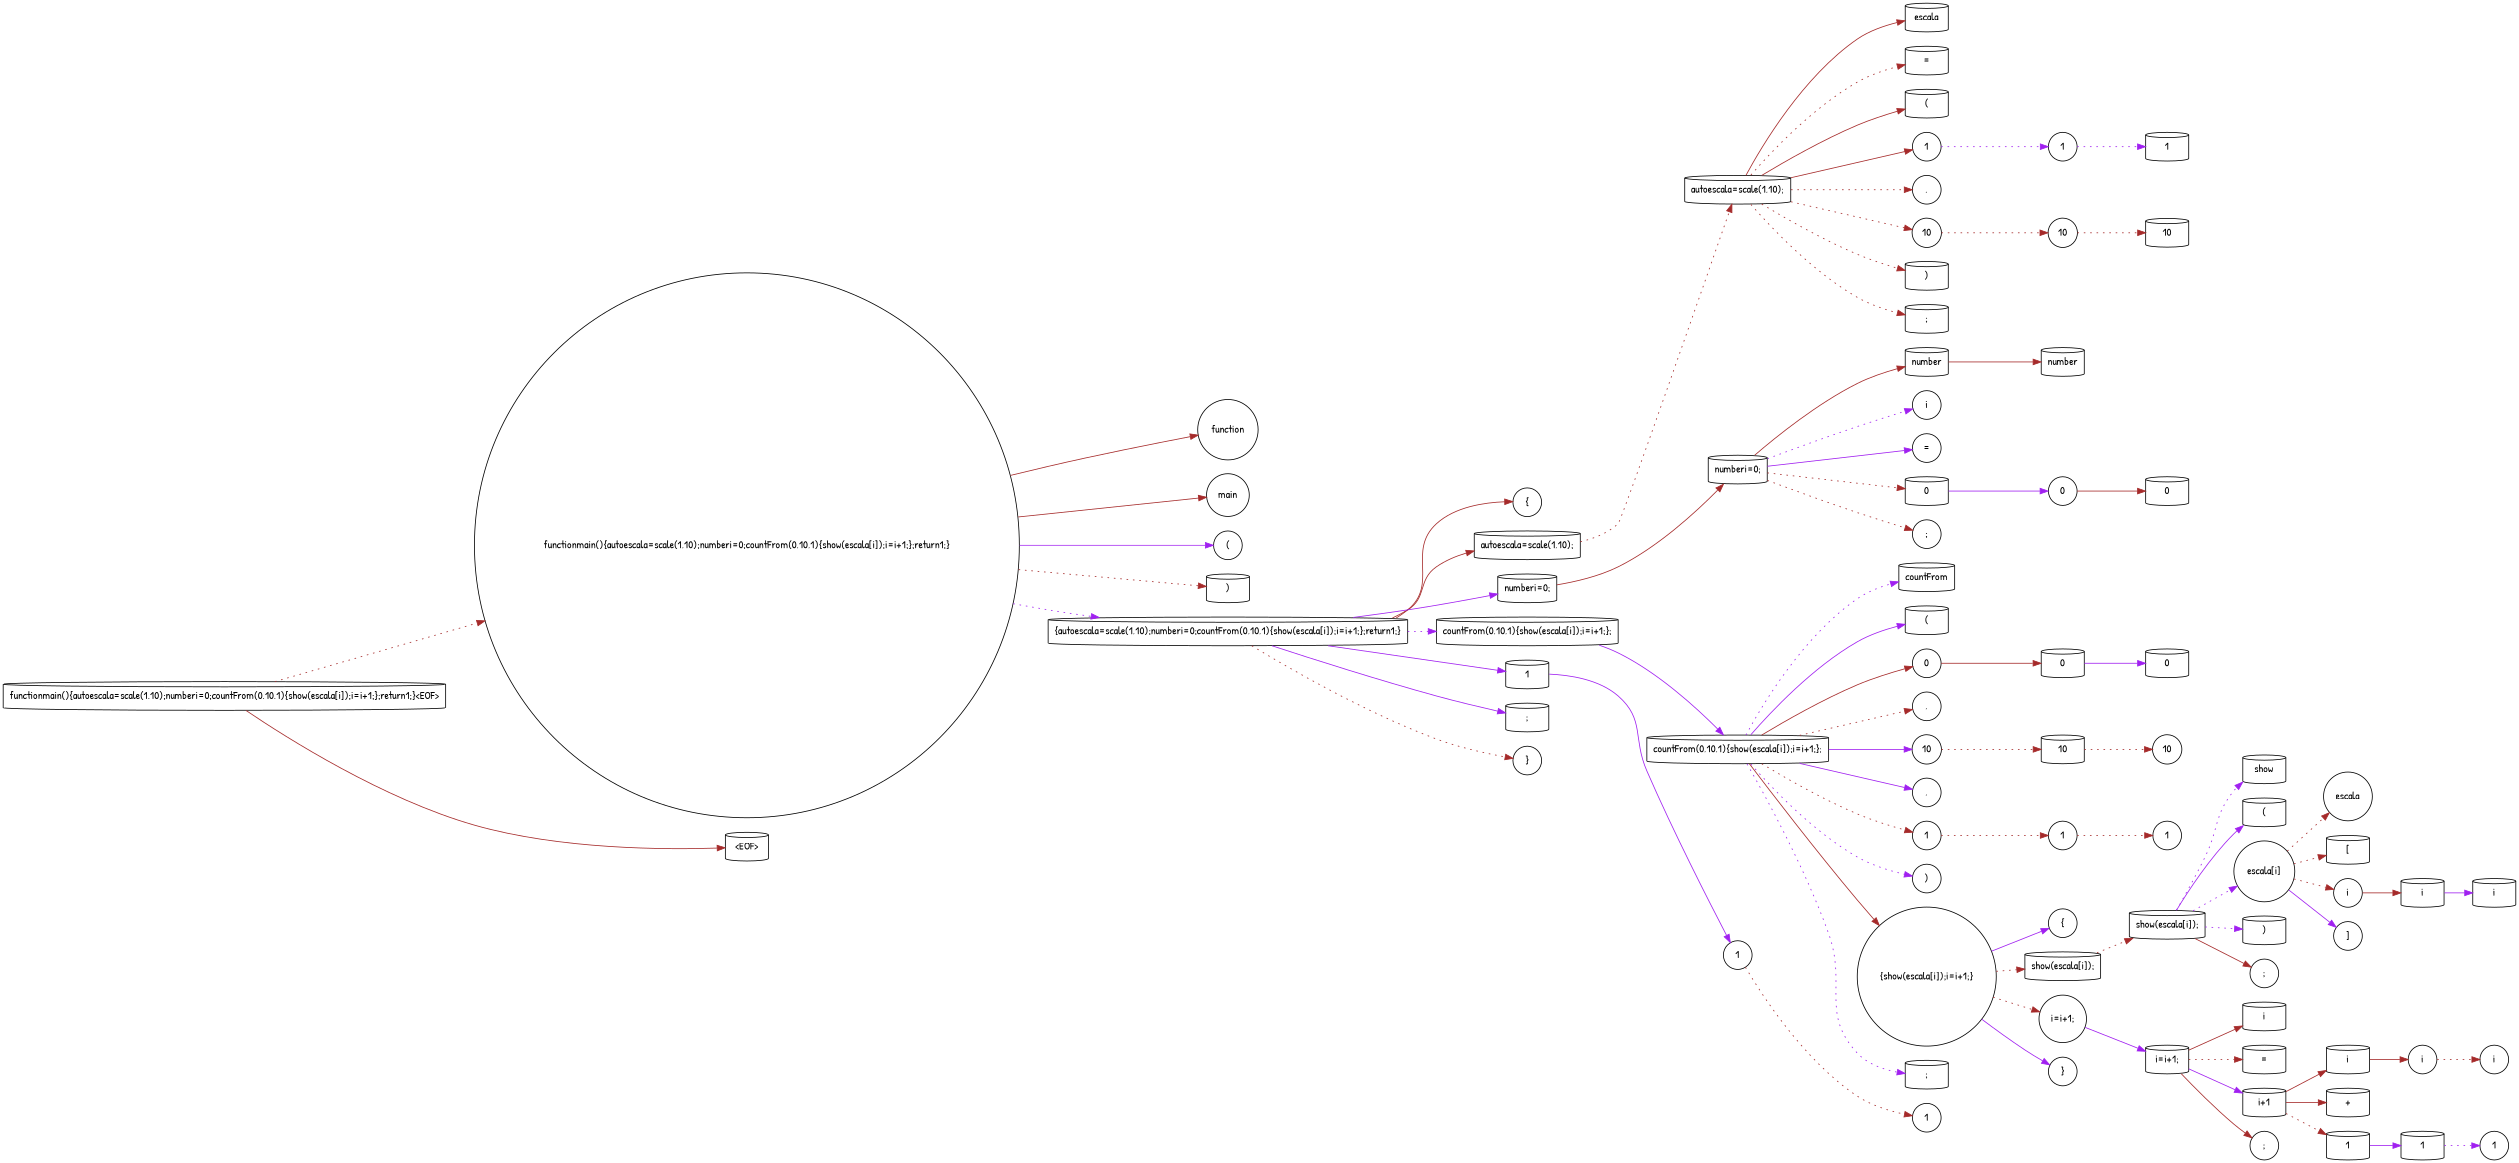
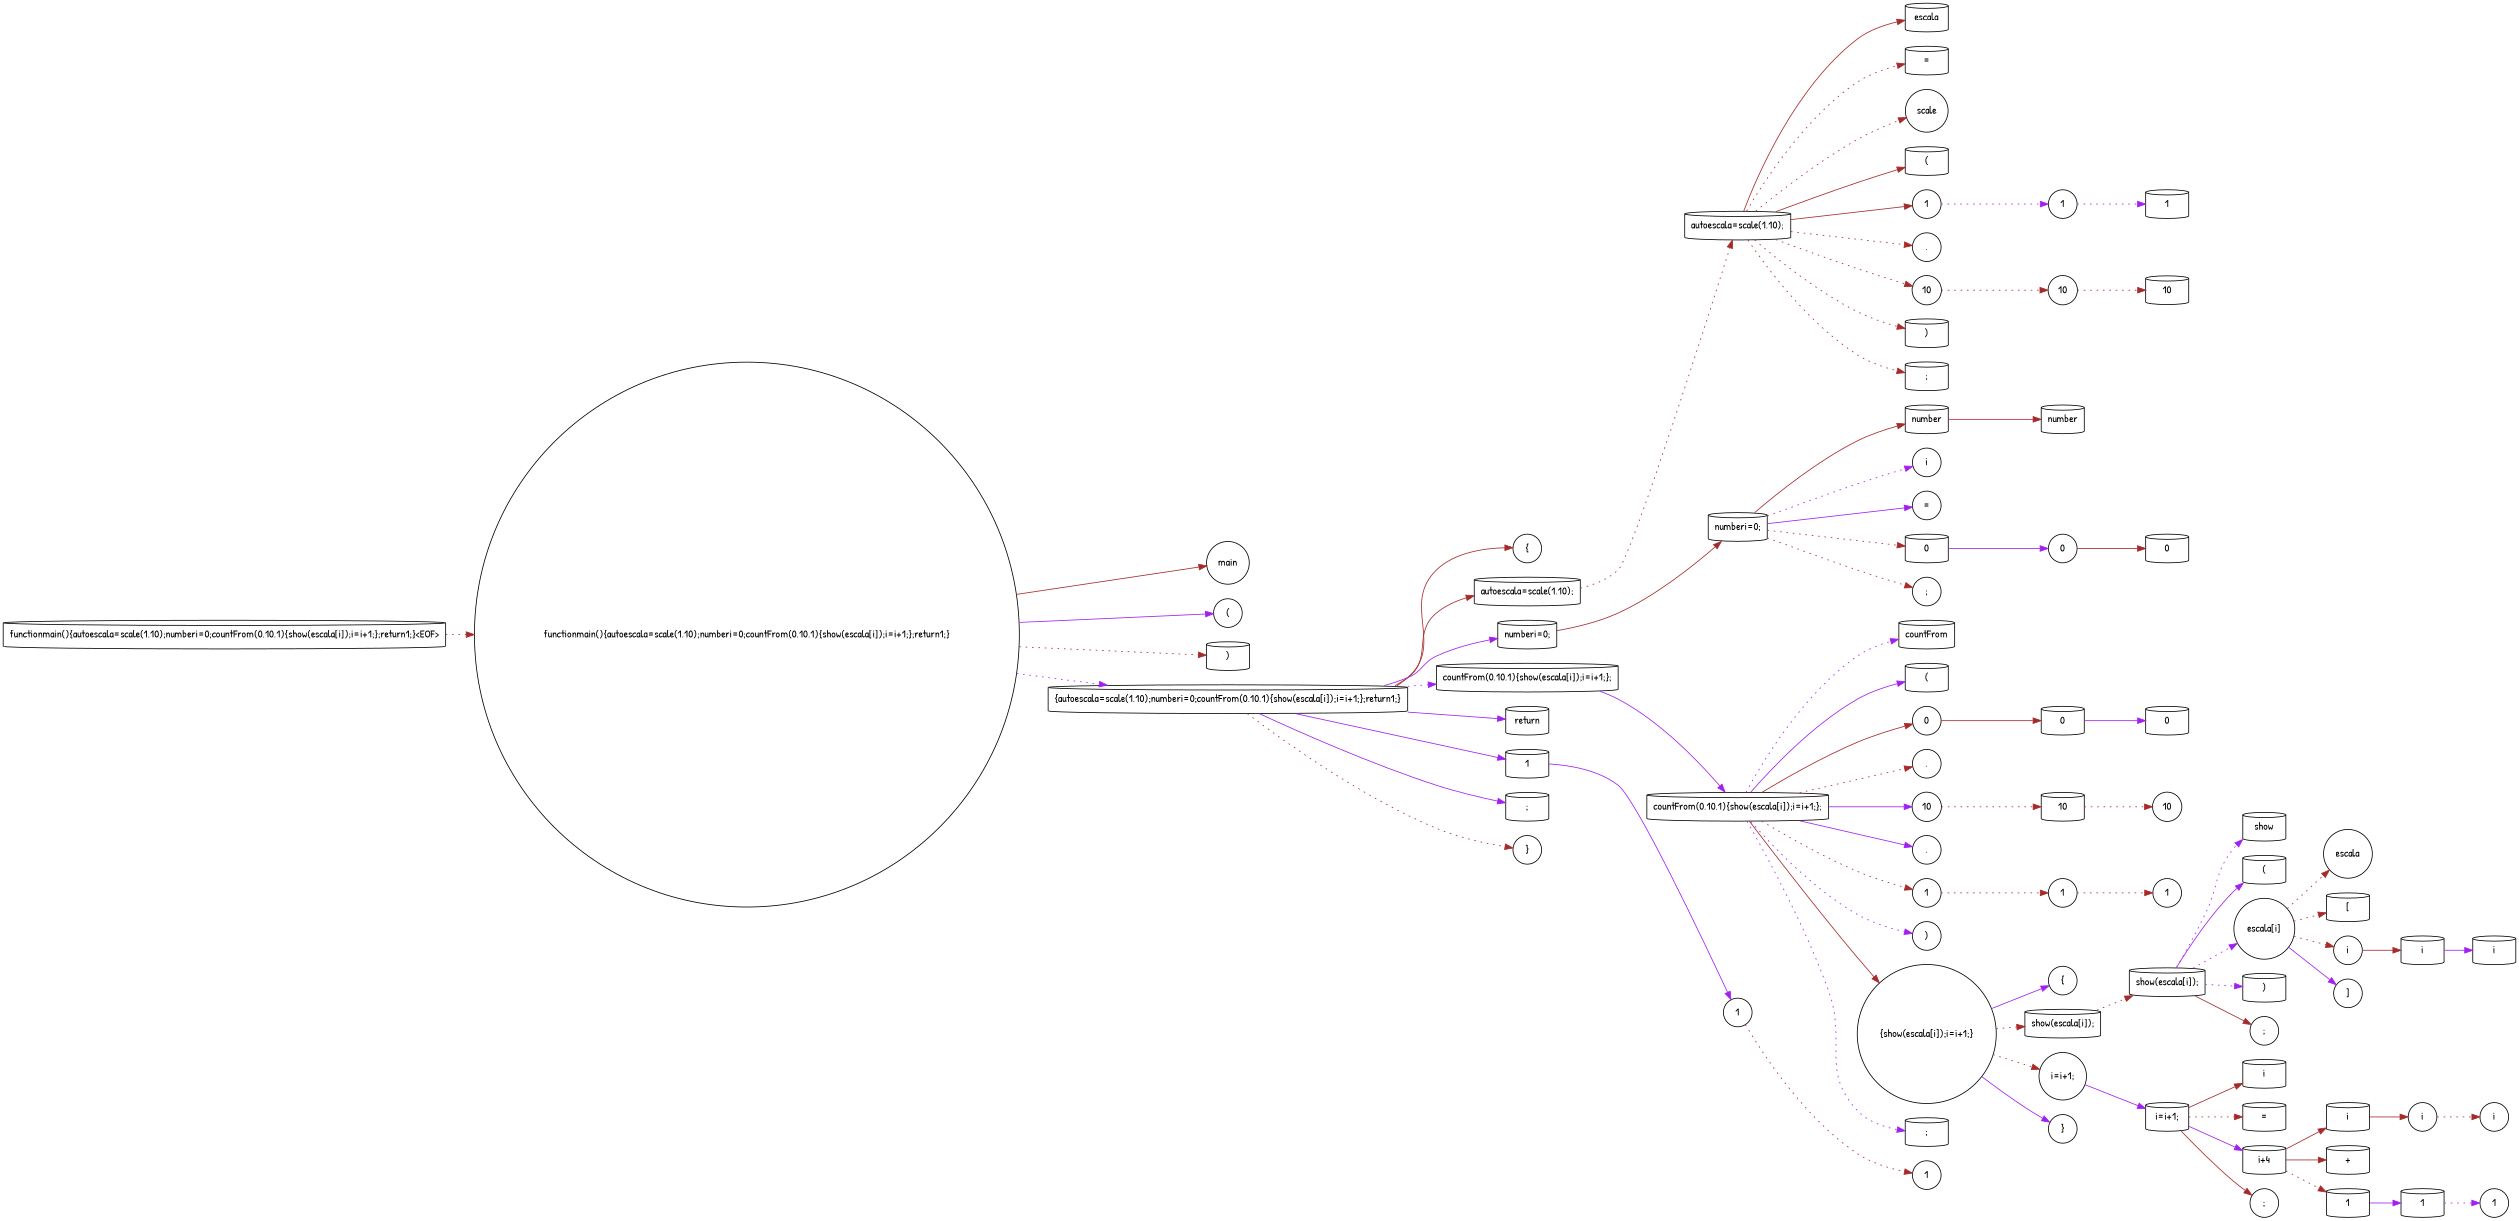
node "scale": added
node "function": removed
node "return": added
node "<EOF>": removed
node "i+1": label "i+1" -> "i+4"
